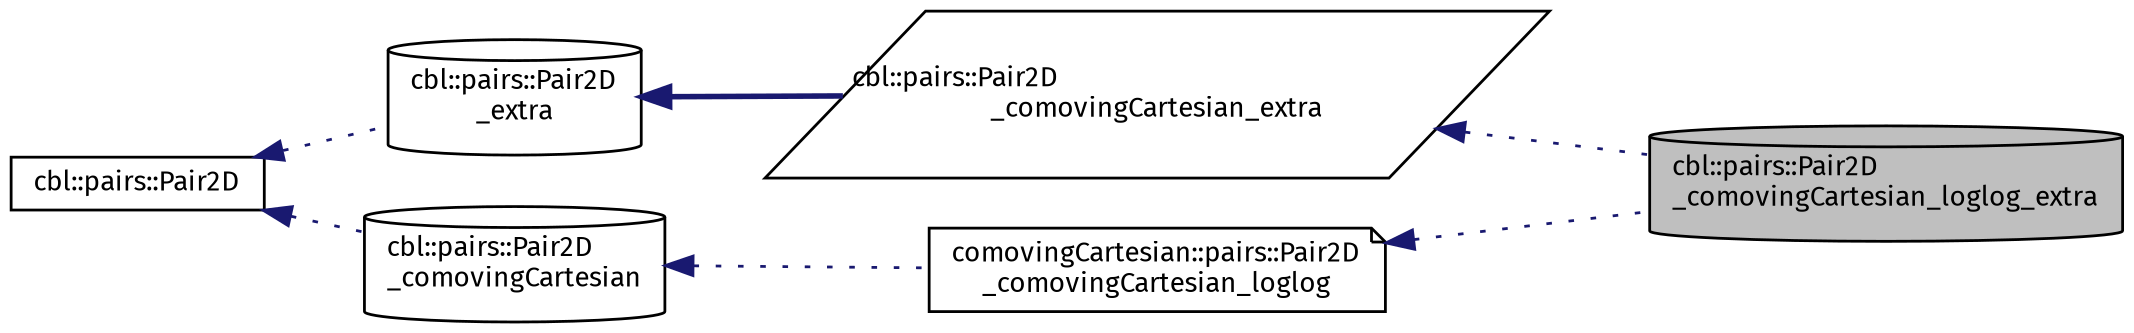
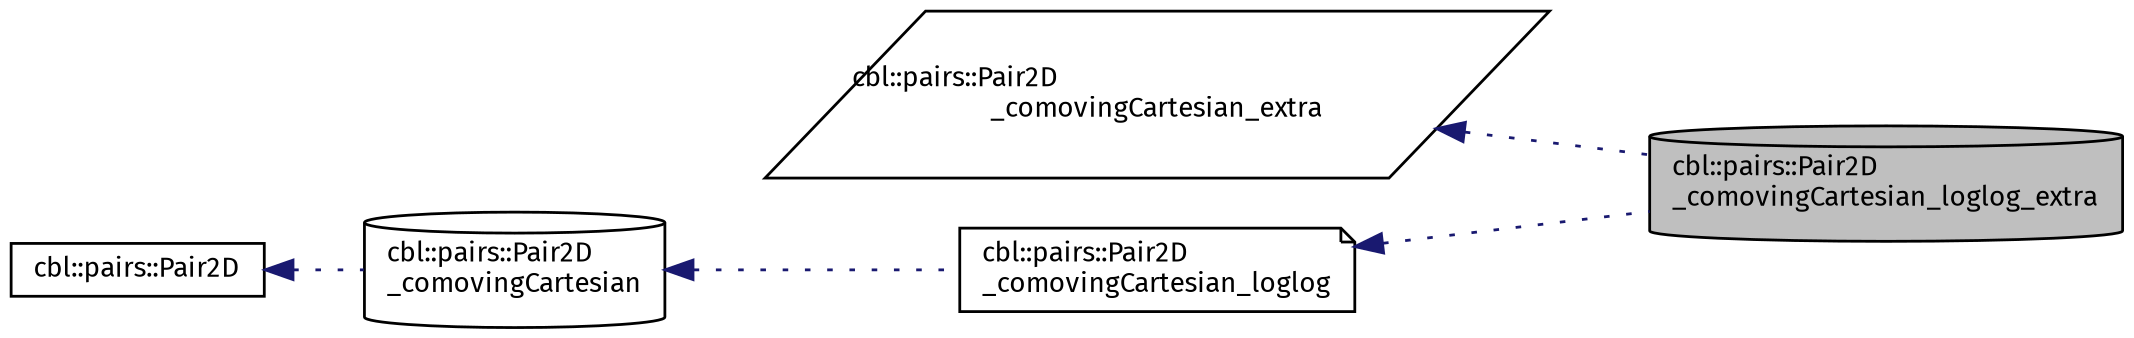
node "cbl::pairs::Pair2D _extra": removed
node "comovingCartesian::pairs::Pair2D _comovingCartesian_loglog": label "comovingCartesian::pairs::Pair2D _comovingCartesian_loglog" -> "cbl::pairs::Pair2D _comovingCartesian_loglog"
